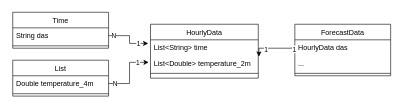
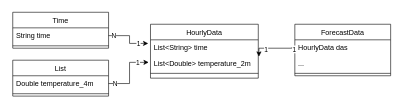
node "String das": label "String das" -> "String time"
